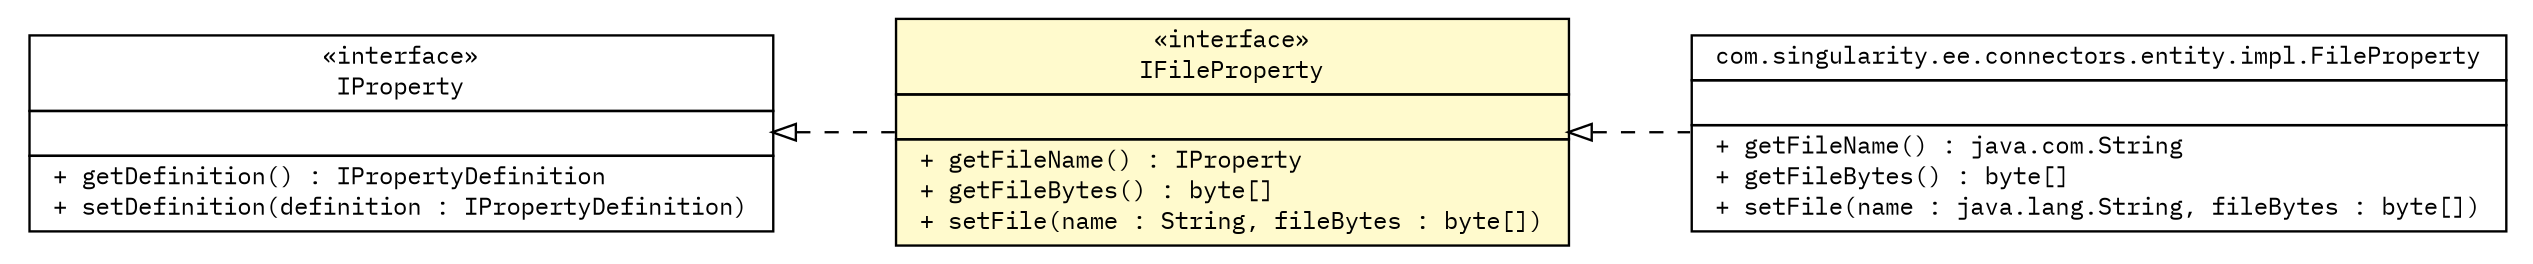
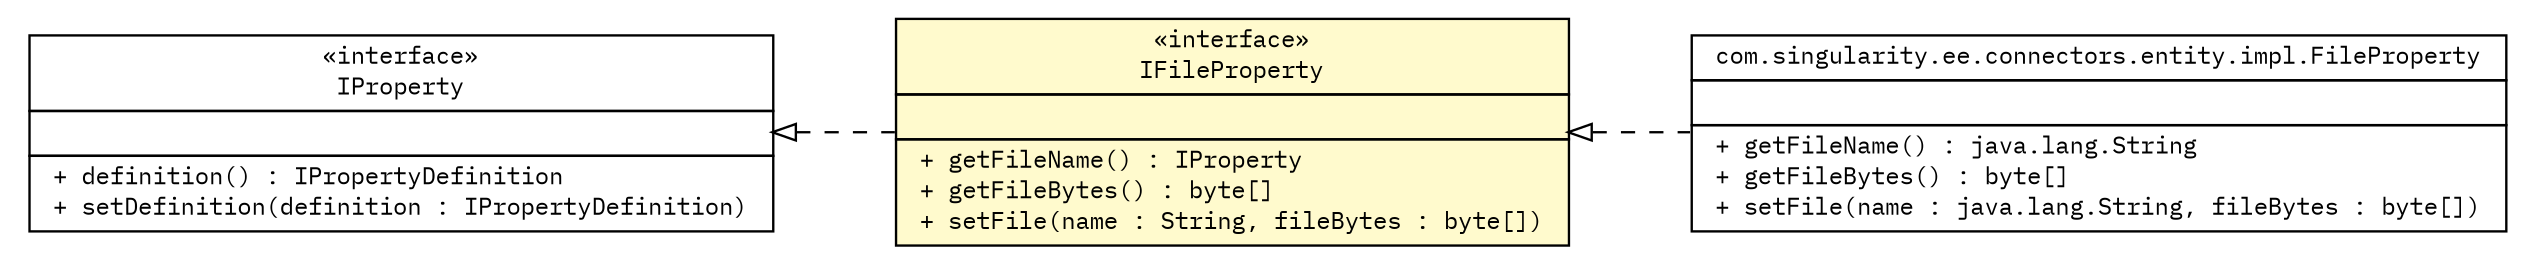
node "com.singularity.ee.connectors.entity.impl.FileProperty": text "+ getFileName() : java.com.String" -> "+ getFileName() : java.lang.String"
node "IProperty": text "+ getDefinition() : IPropertyDefinition" -> "+ definition() : IPropertyDefinition"
